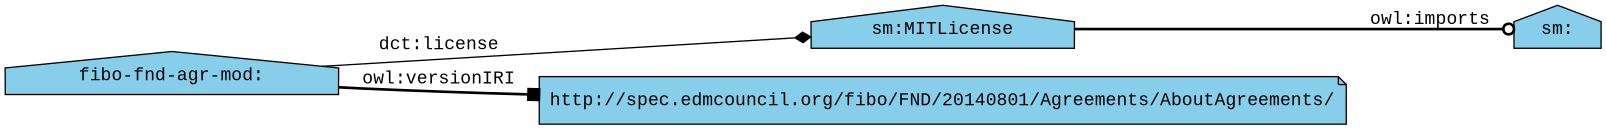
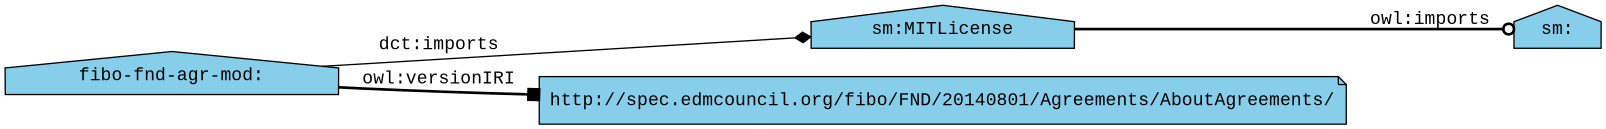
edge "fibo-fnd-agr-mod:" -> "sm:MITLicense": label "dct:license" -> "dct:imports"
